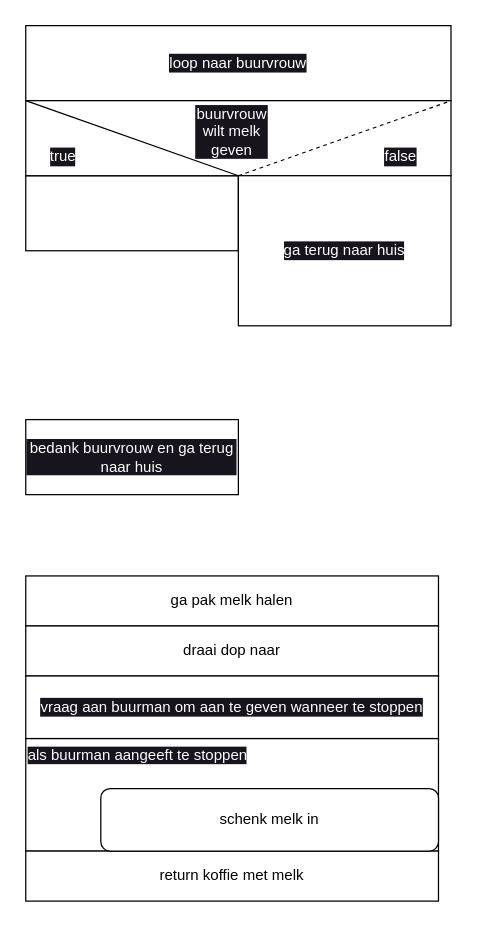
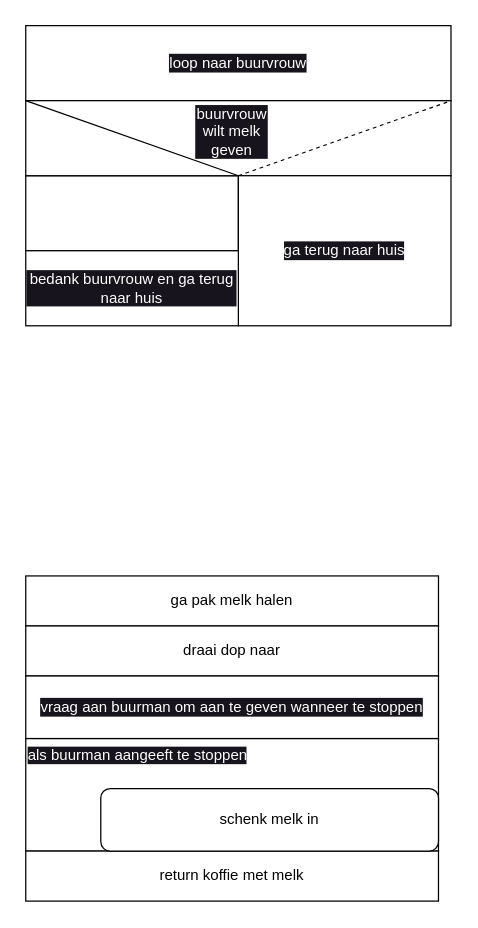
node "true": removed
node "false": removed
node "bedank buurvrouw en ga terug naar huis": moved (132, 457) -> (132, 288)
